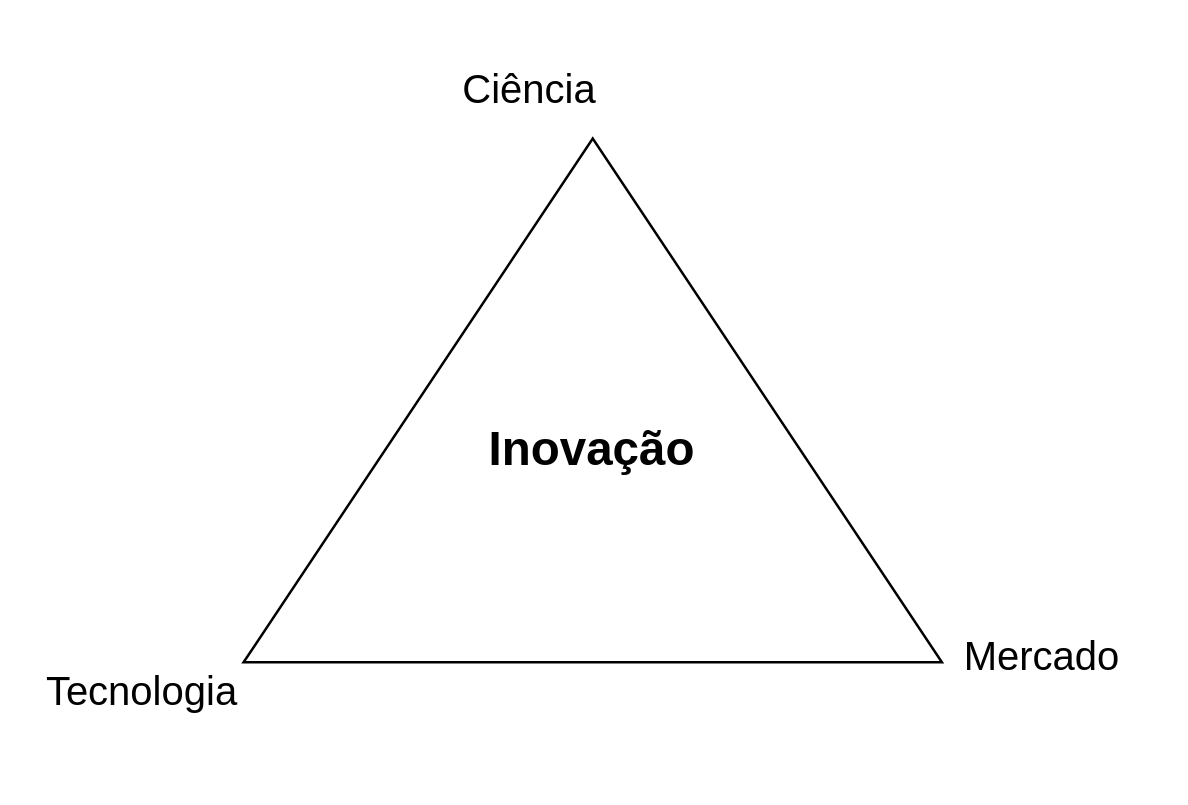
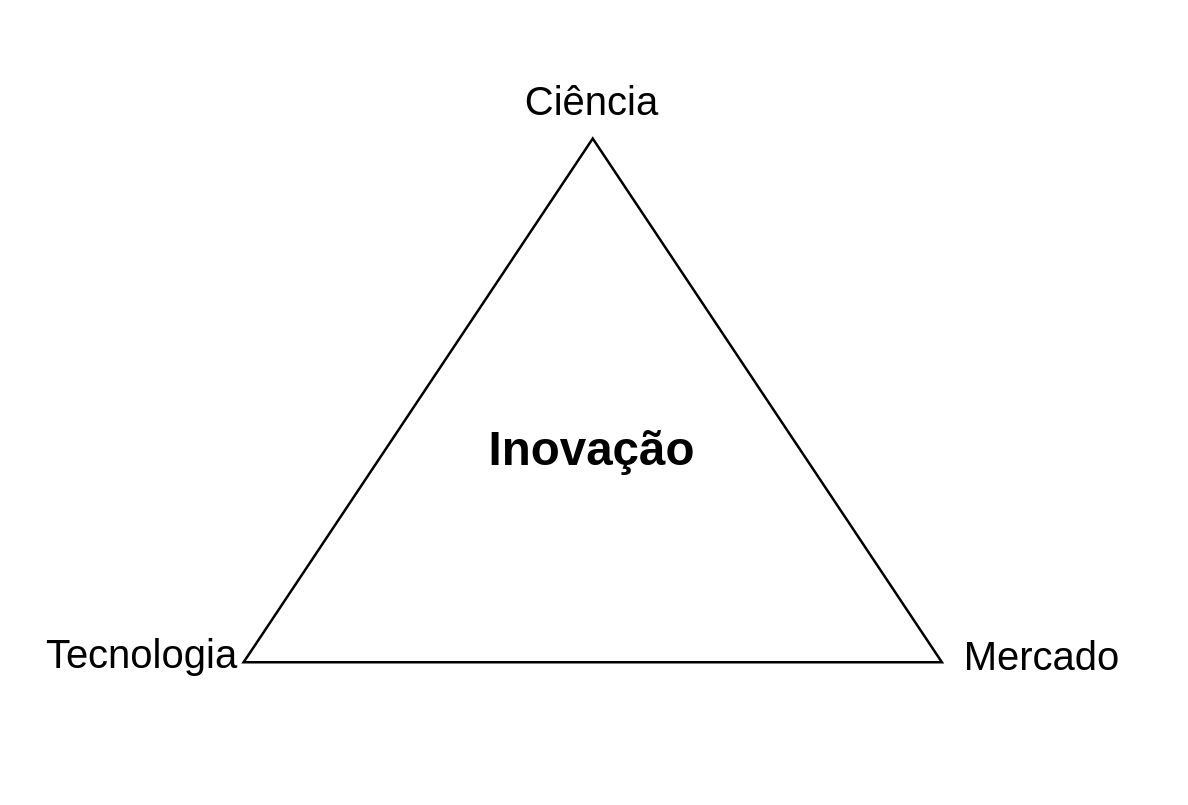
node "Ciência": moved (530, 89) -> (593, 101)
node "Tecnologia": moved (143, 691) -> (143, 654)
